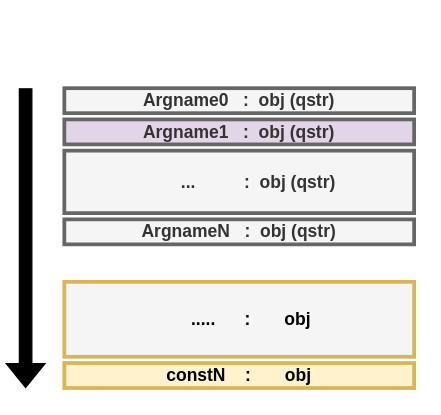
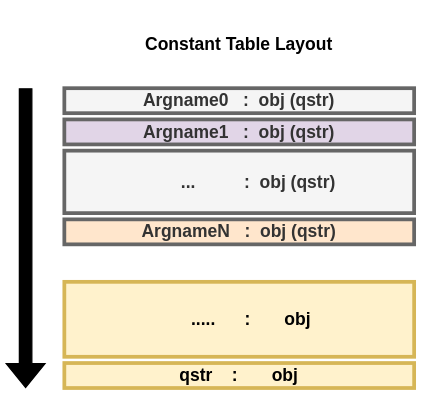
node "Constant Table Layout": added
node "ArgnameN : obj (qstr)": fillcolor #f5f5f5 -> #ffe6cc
node "..... : obj": fillcolor #f5f5f5 -> #fff2cc
node "constN : obj": label "constN : obj" -> "qstr : obj"
